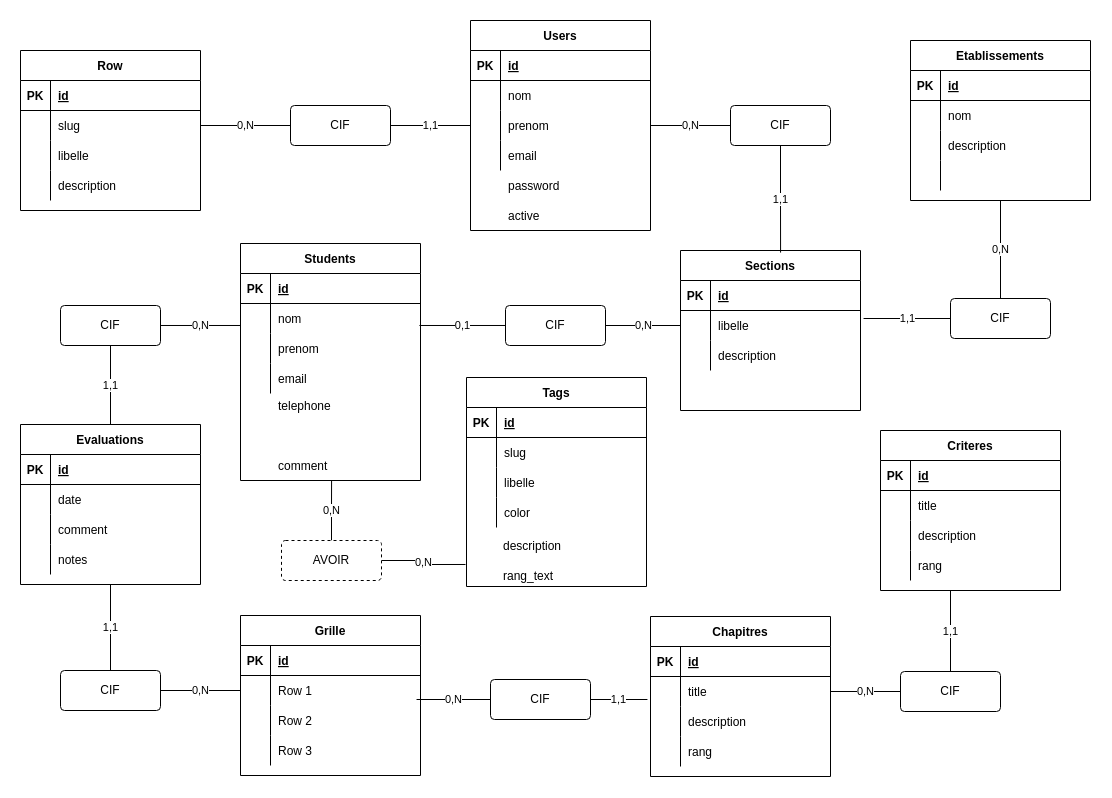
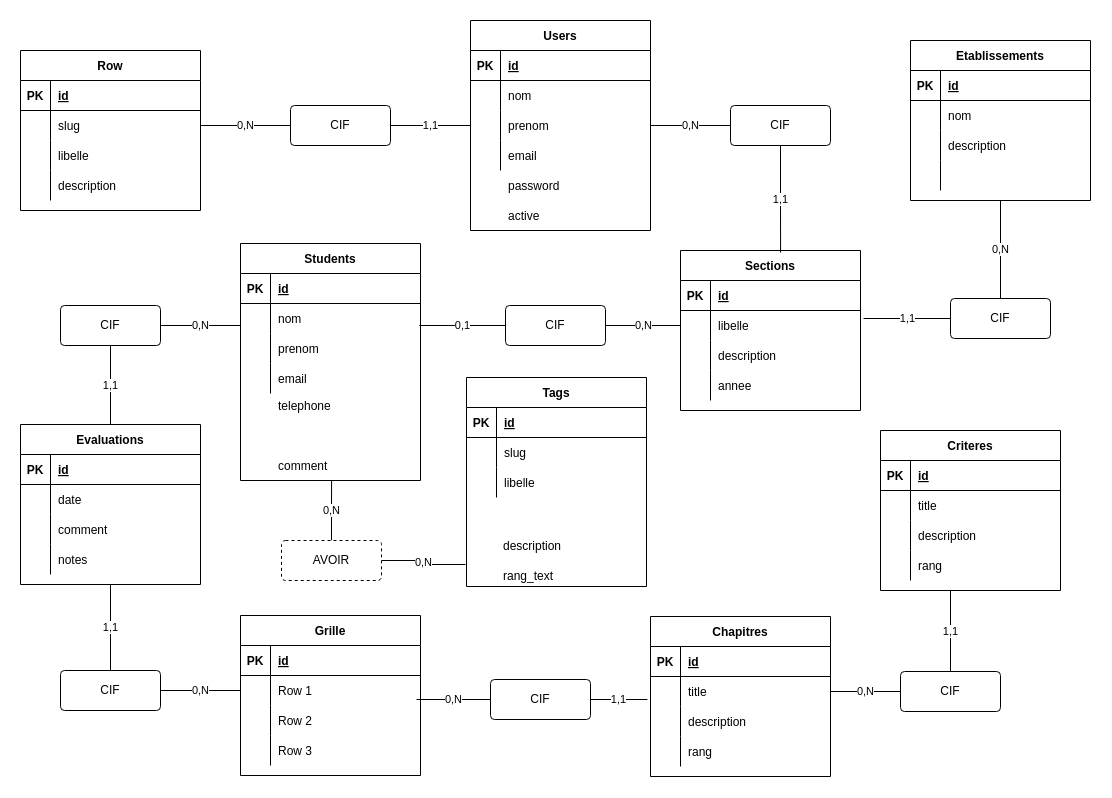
node "annee": added
node "color": removed
